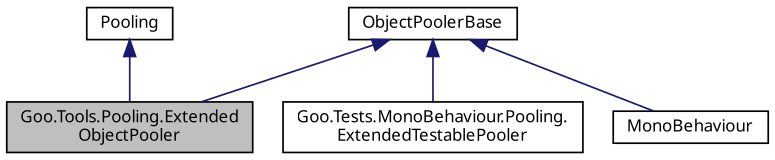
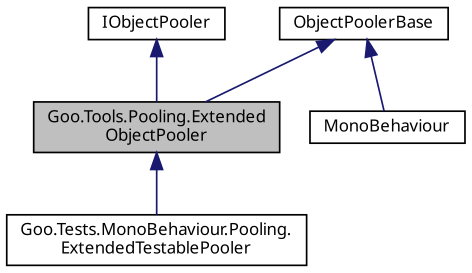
node "Pooling": label "Pooling" -> "IObjectPooler"
edge "Goo.Tests.MonoBehaviour.Pooling. ExtendedTestablePooler" -> "ObjectPoolerBase": now "Goo.Tests.MonoBehaviour.Pooling. ExtendedTestablePooler" -> "Goo.Tools.Pooling.Extended ObjectPooler"
